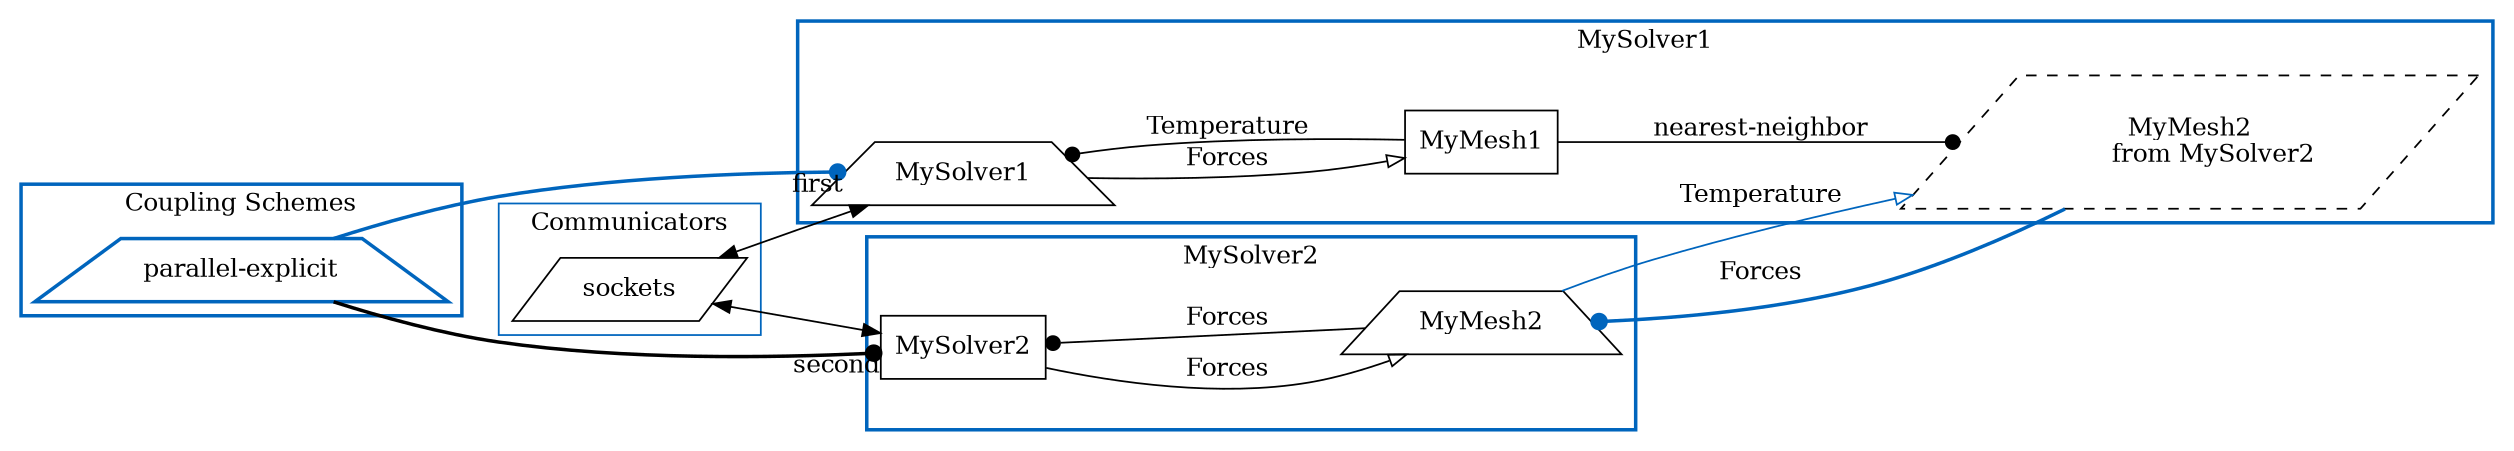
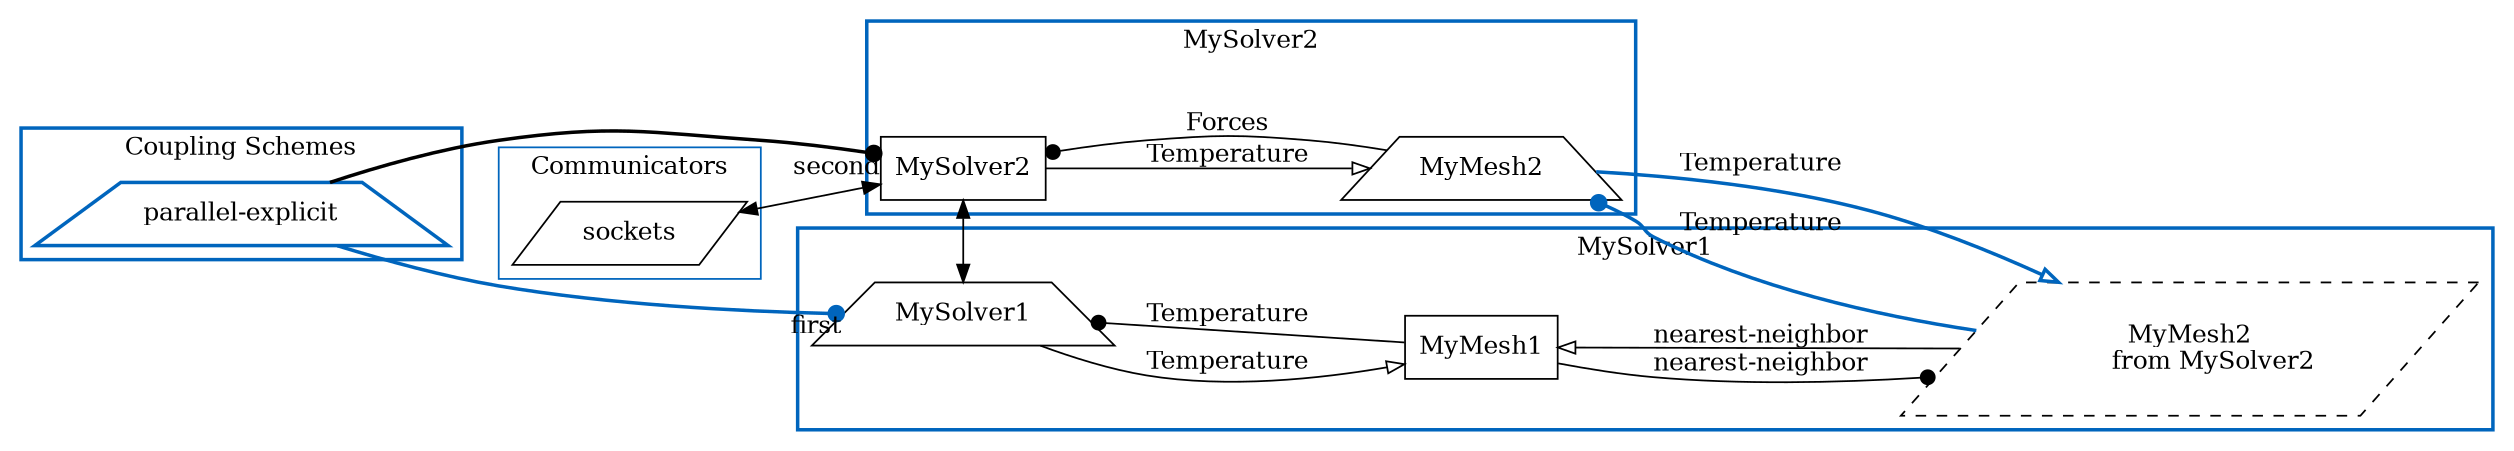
edge "MySolver1" -> "MyMesh1": label "Forces" -> "Temperature"
edge "MySolver1" -- "sockets": now "MySolver1" -- "MySolver2"
edge "MyMesh2" -> "MyMesh2 from MySolver2": style solid -> bold
edge "MyMesh2 from MySolver2" -> "MyMesh2": label "Forces" -> "Temperature"
edge "MyMesh2 from MySolver2" -> "MyMesh1": added, label "nearest-neighbor"
edge "MySolver2" -> "MyMesh2": label "Forces" -> "Temperature"
